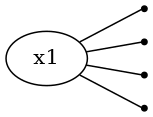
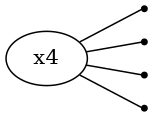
node "x1": label "x1" -> "x4"
